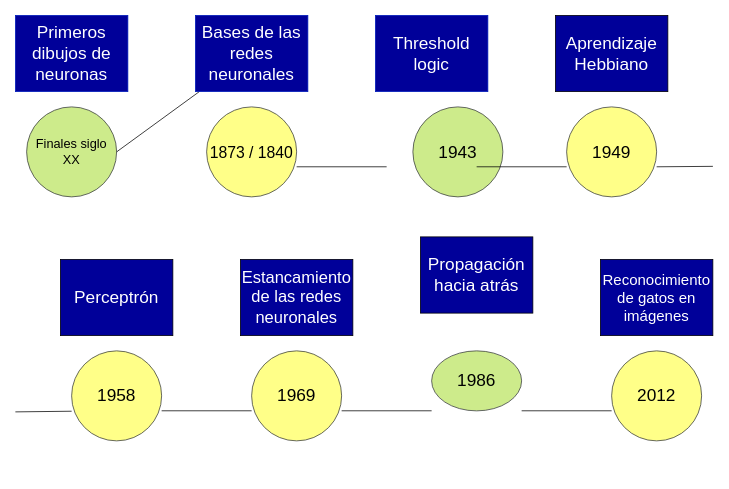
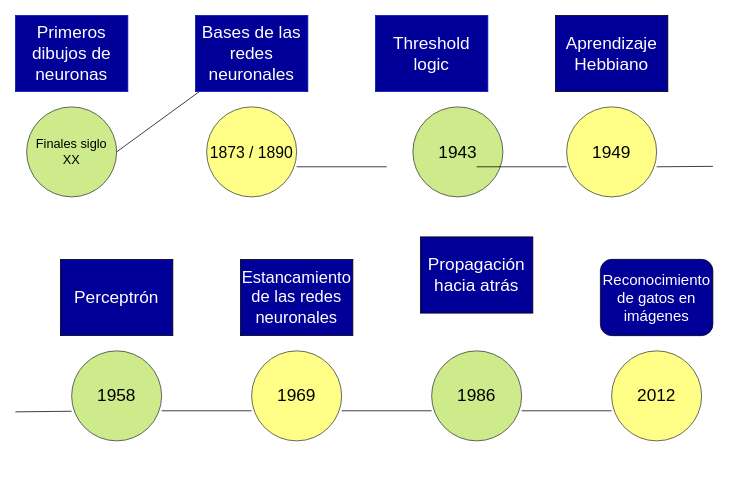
node "1873 / 1840": label "1873 / 1840" -> "1873 / 1890"
node "Reconocimiento de gatos en imágenes": shape rectangle -> rounded rectangle
node "1986": size 90x60 -> 90x90
node "1958": fillcolor #ffff88 -> #cdeb8b
